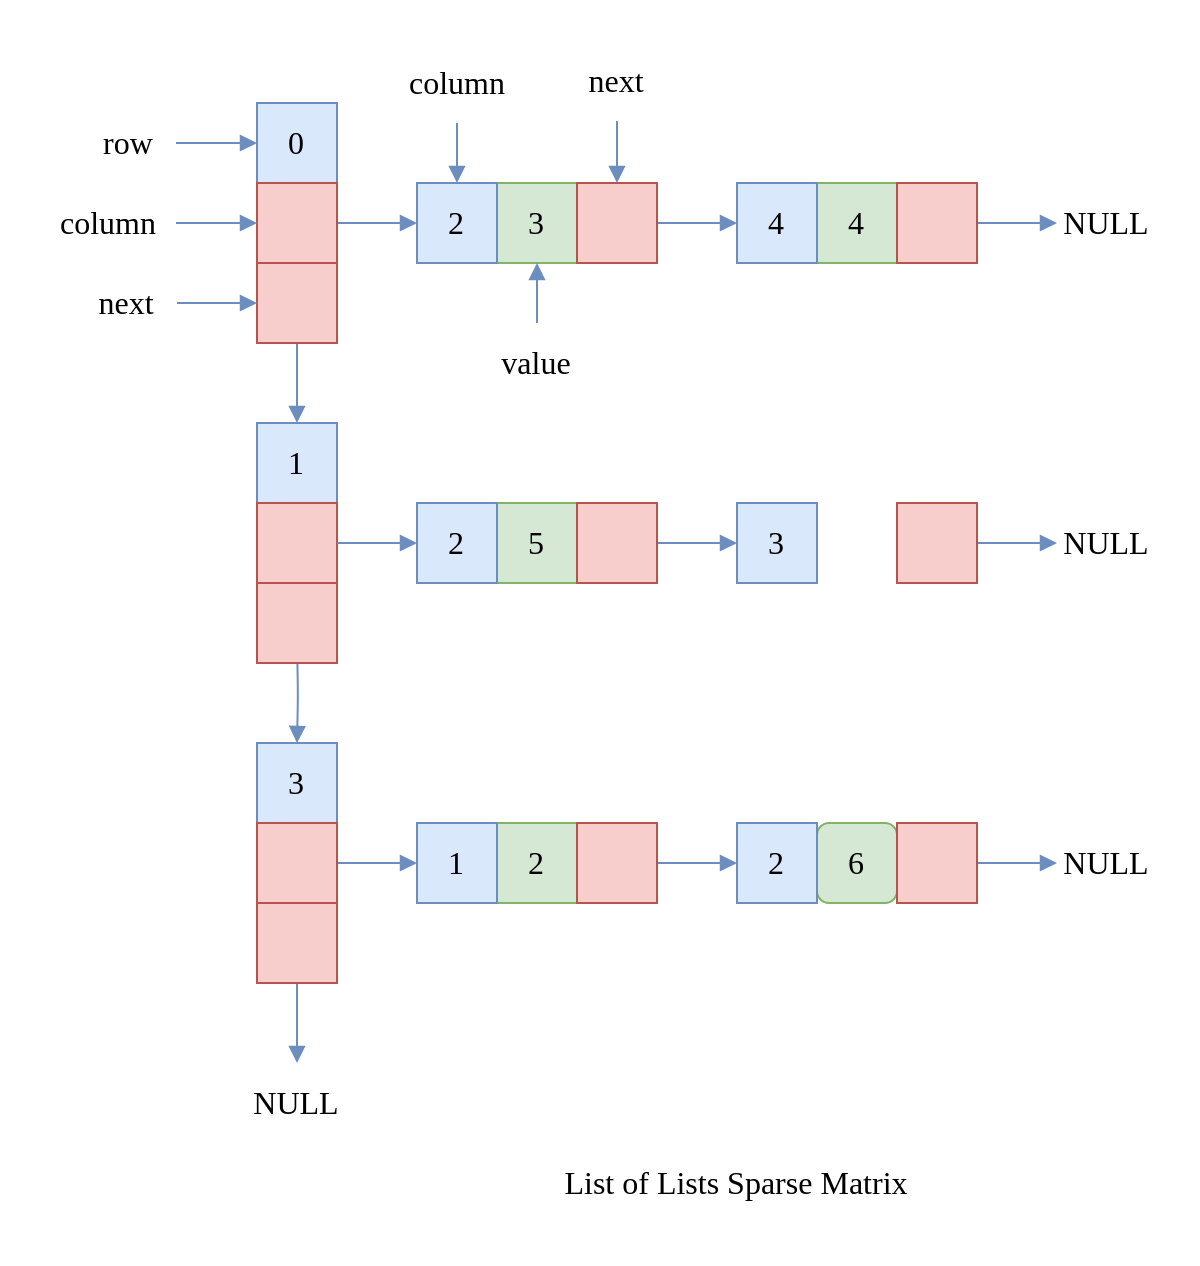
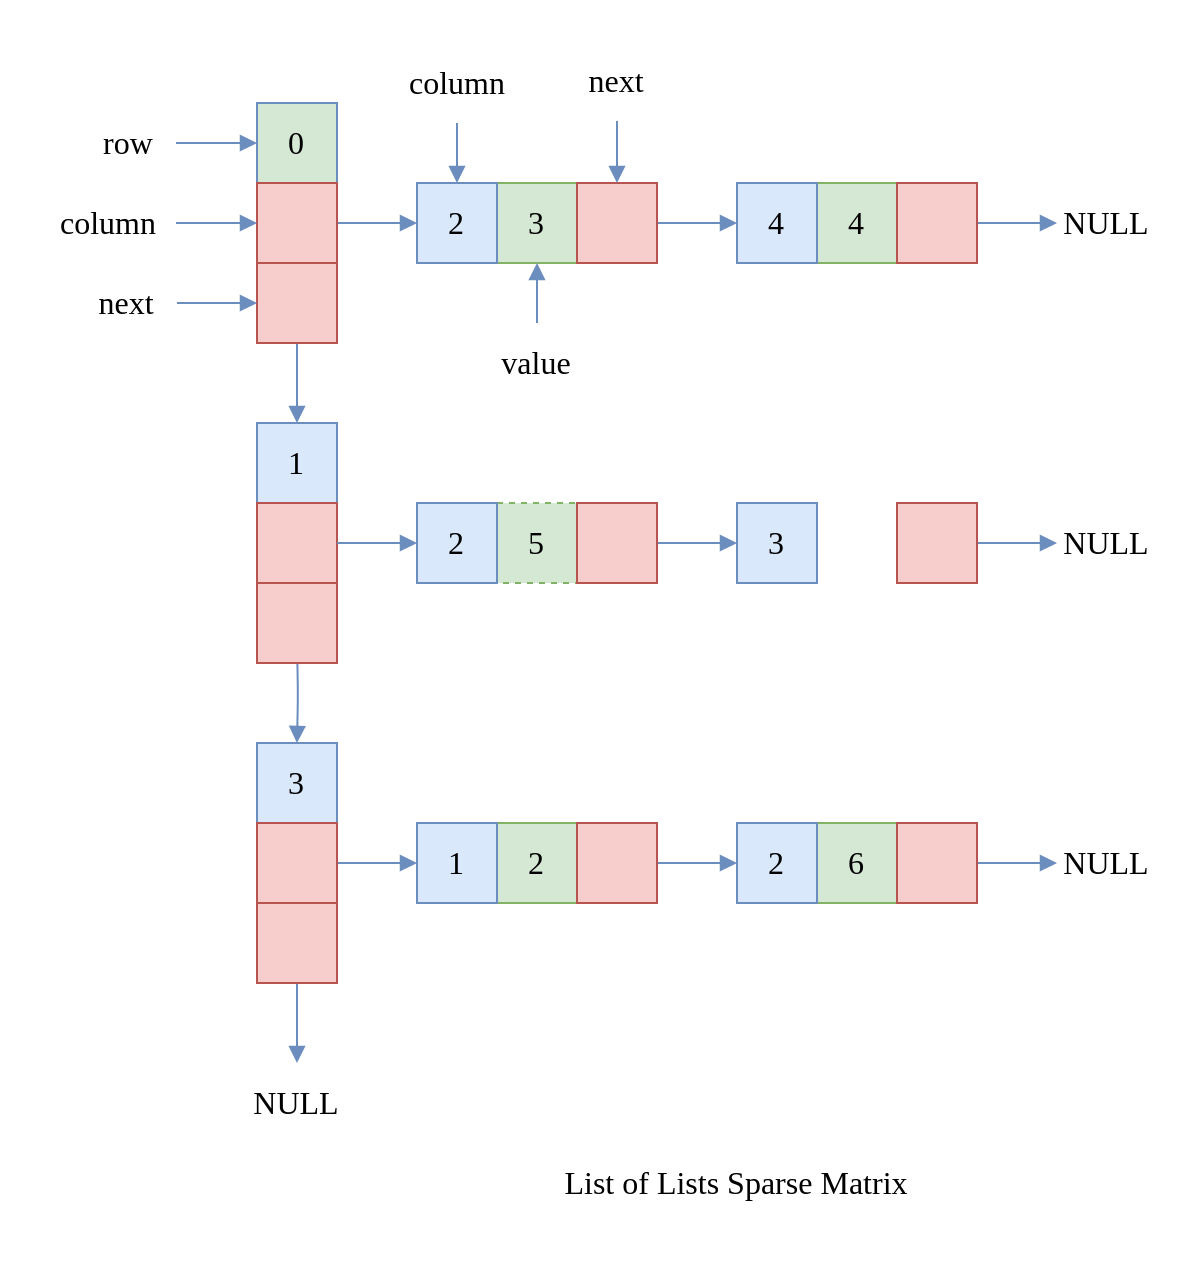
node "0": fillcolor #dae8fc -> #d5e8d4
node "5": style solid -> dashed
node "6": shape rounded rectangle -> rectangle
